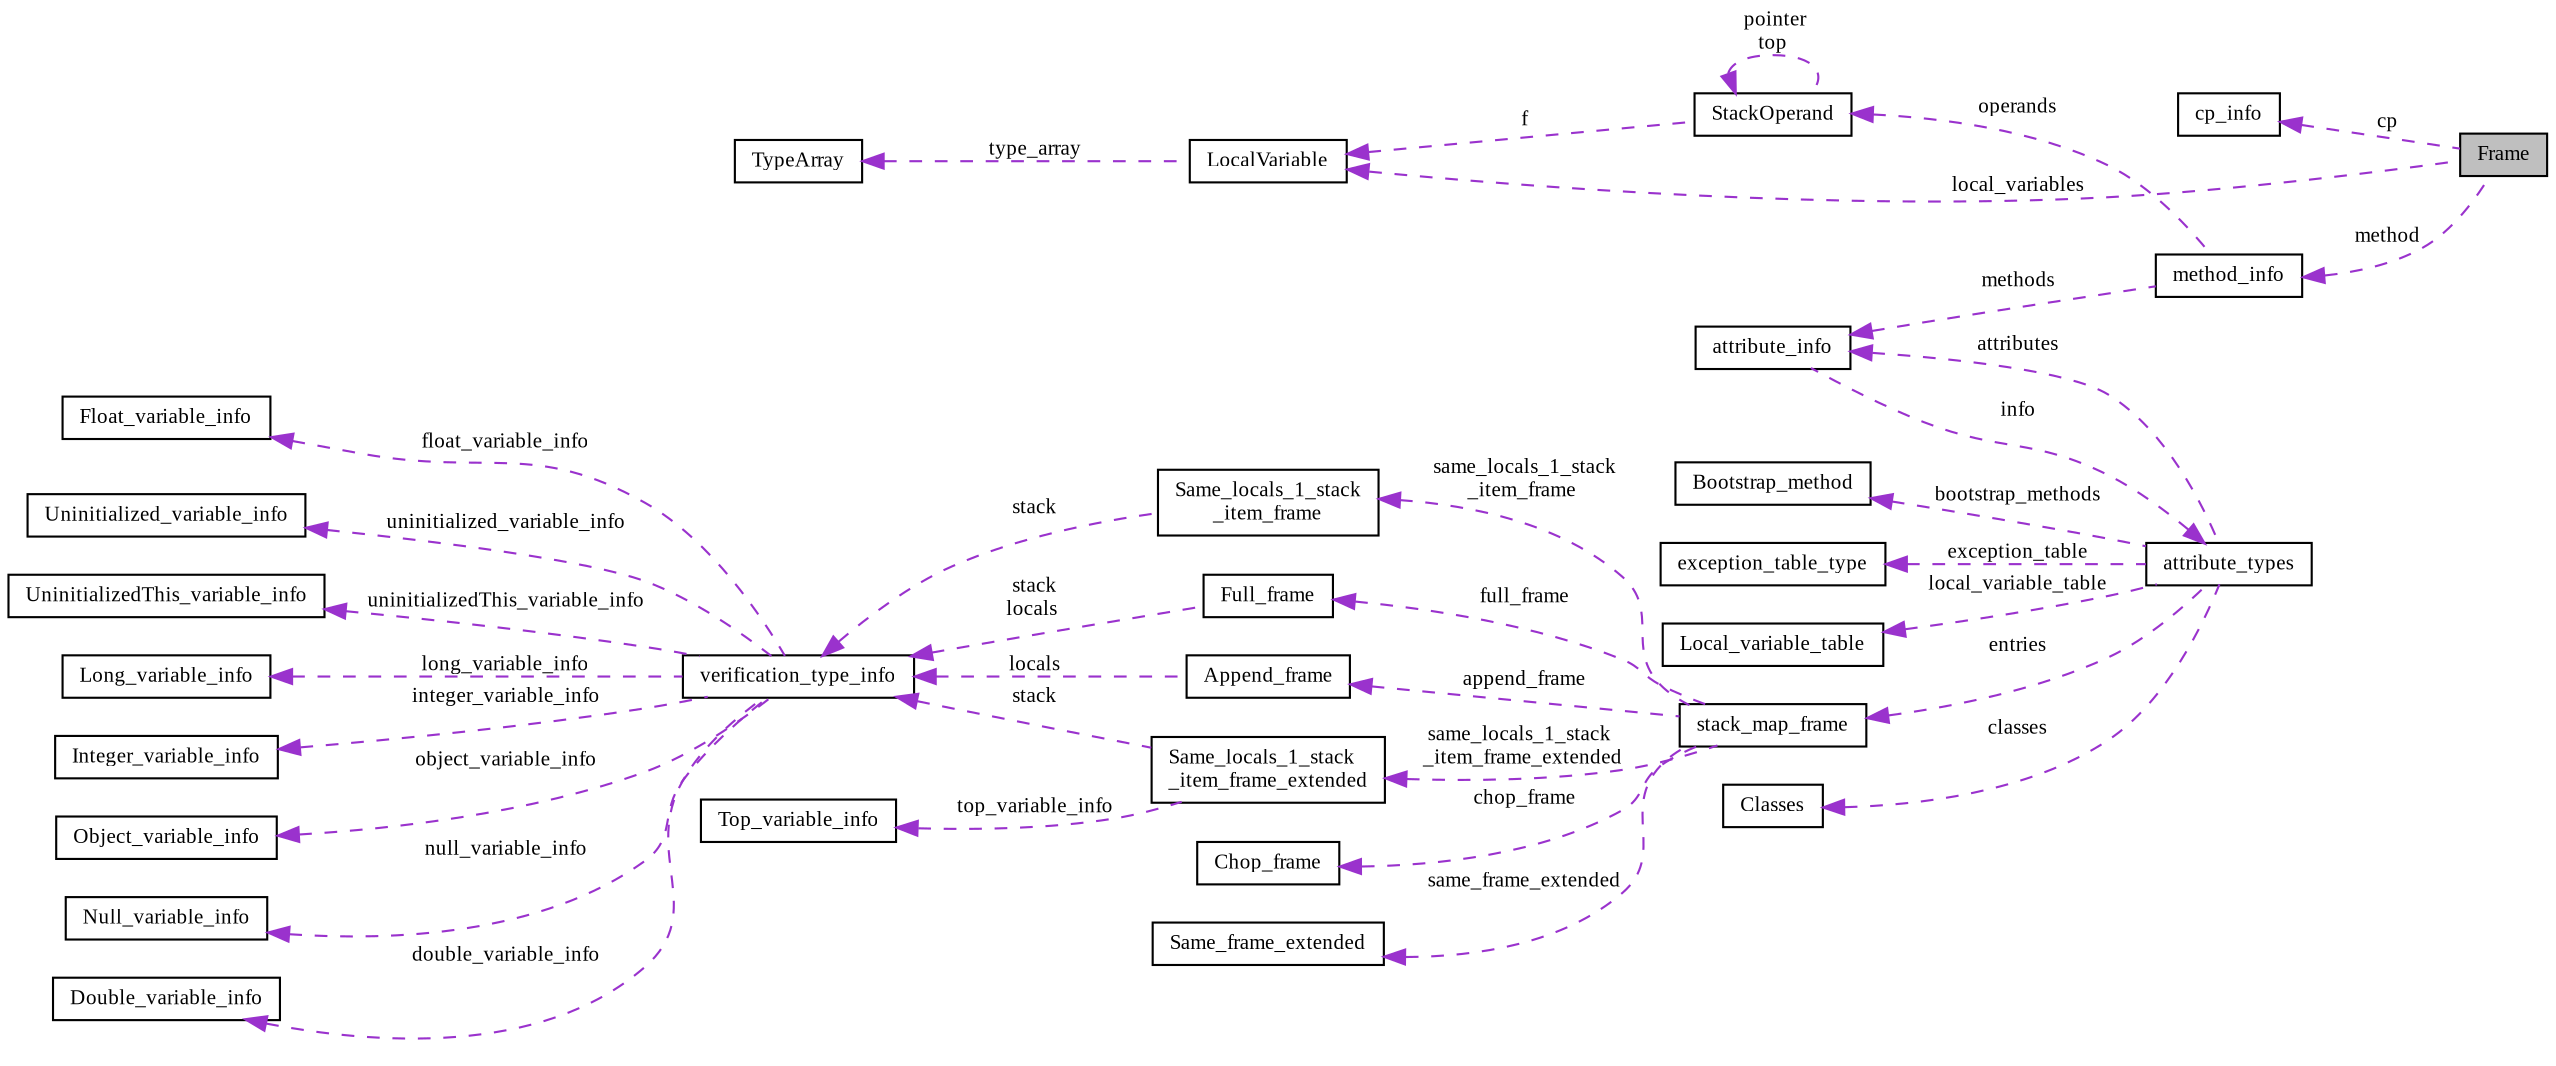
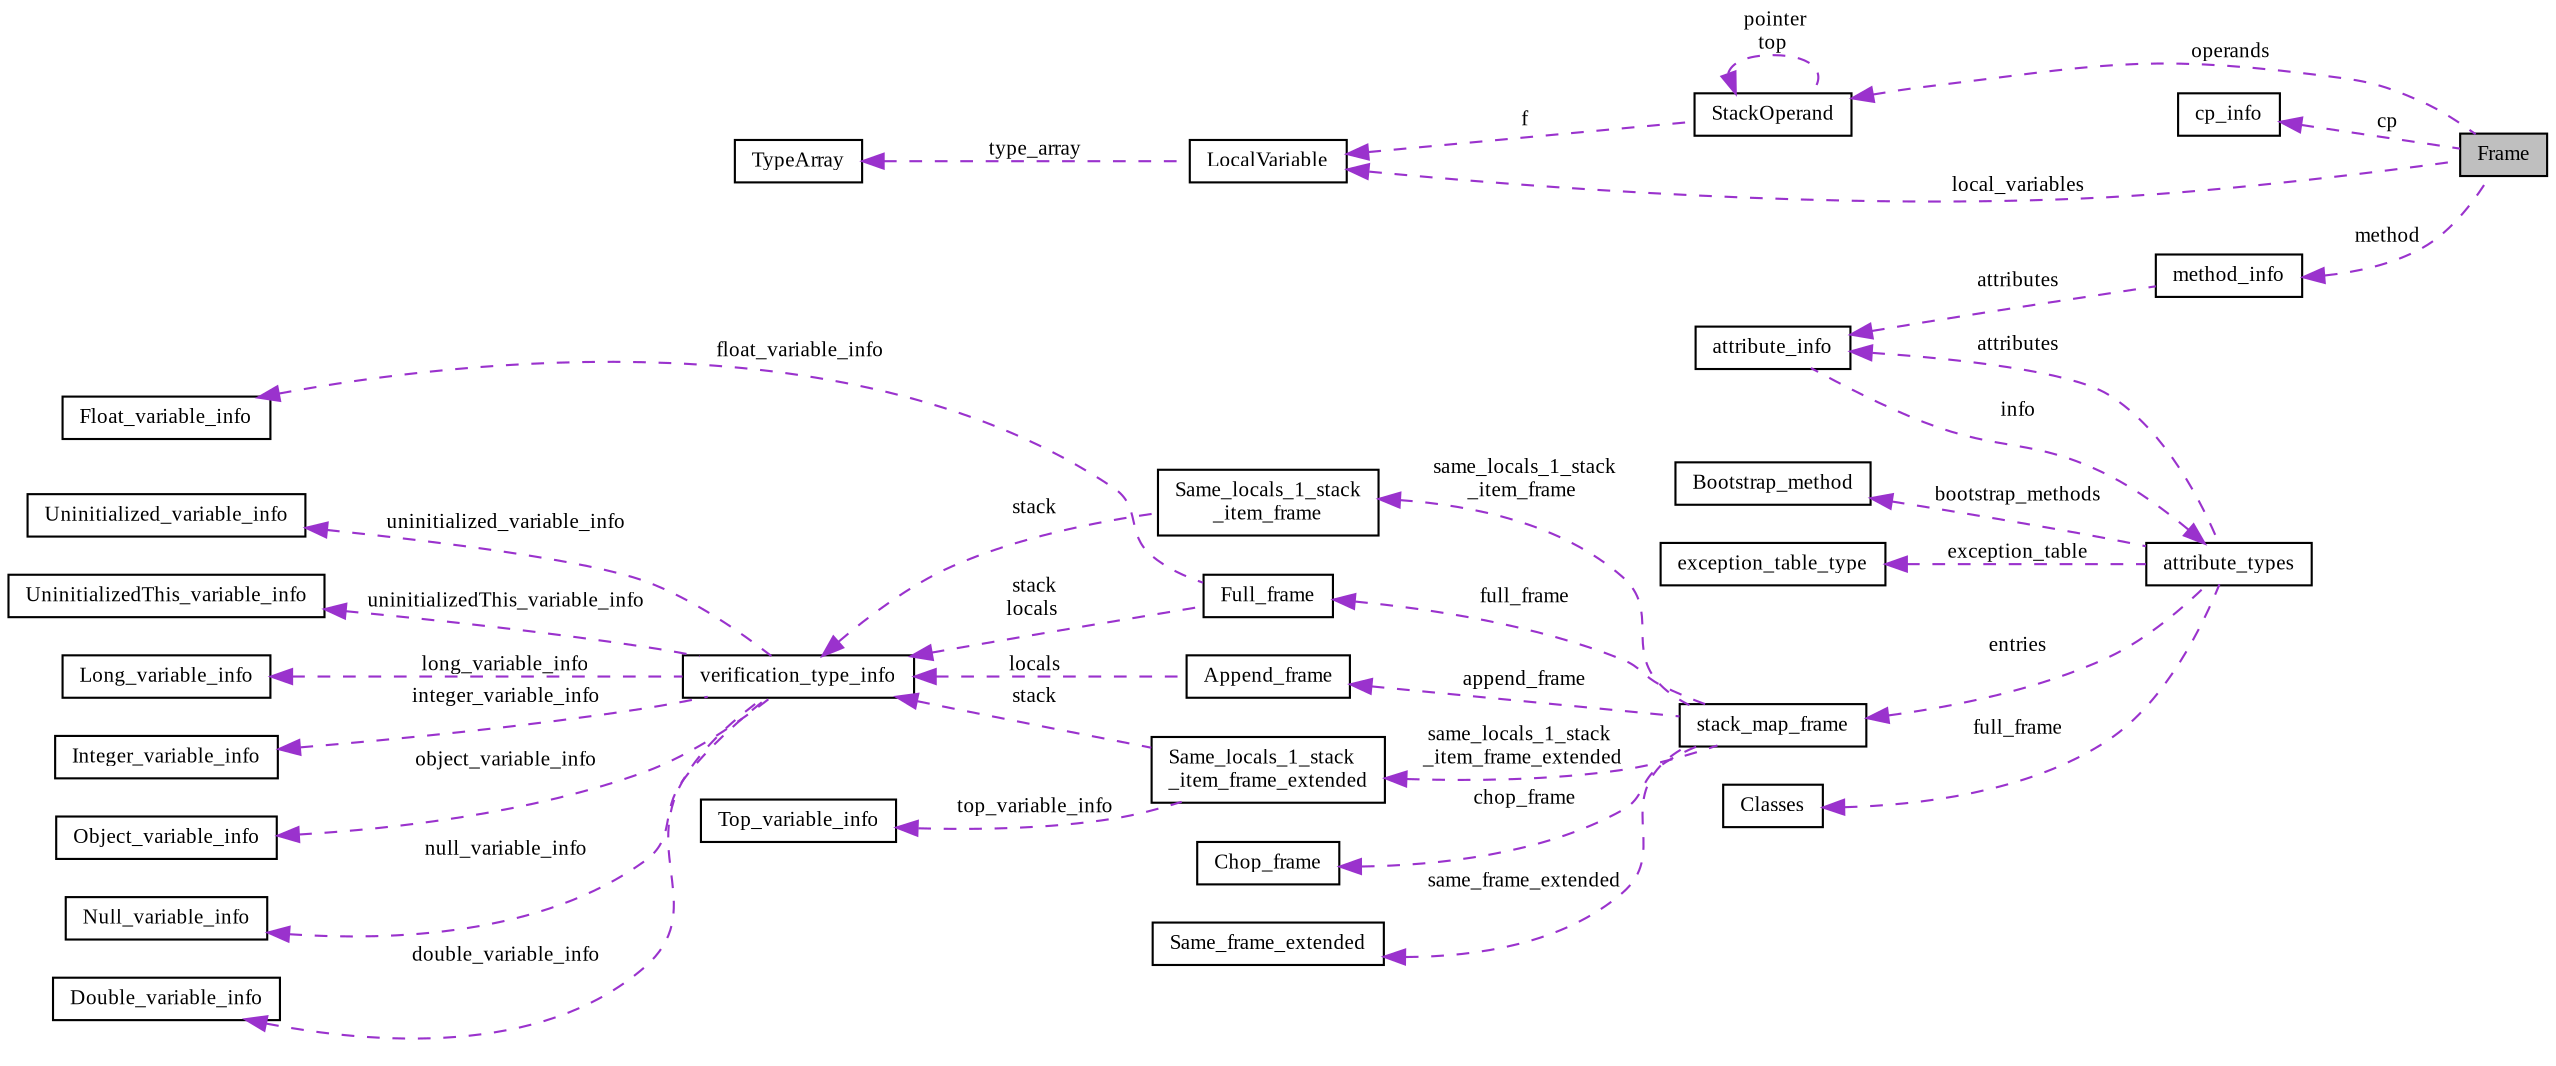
edge "method_info" -> "StackOperand": now "Frame" -> "StackOperand"
edge "method_info" -> "attribute_info": label " methods" -> " attributes"
edge "verification_type_info" -> "Float_variable_info": now "Full_frame" -> "Float_variable_info"
node "Local_variable_table": removed
edge "attribute_types" -> "Classes": label " classes" -> " full_frame"
